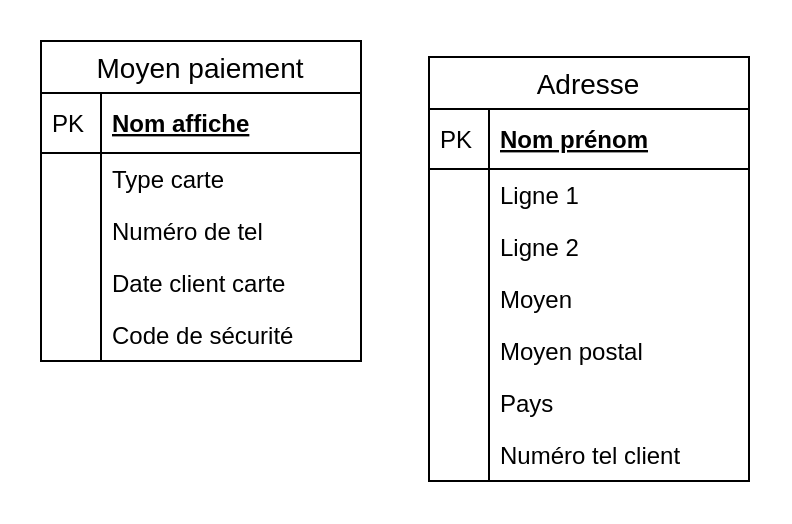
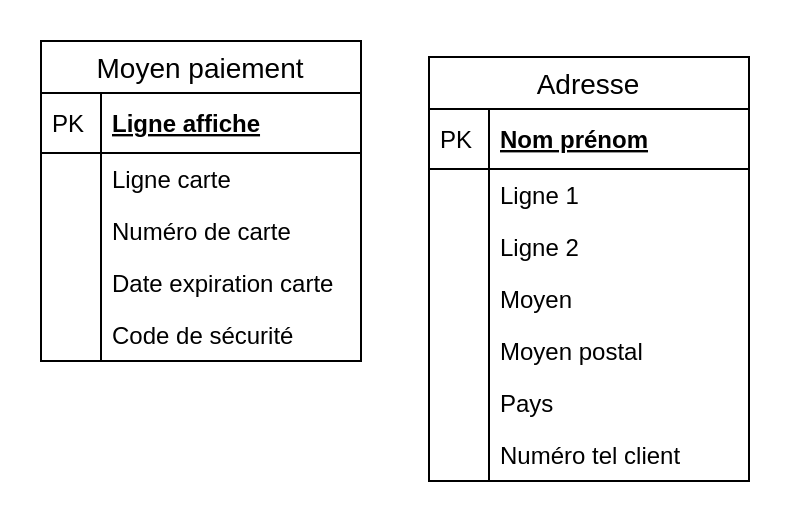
node "Nom affiche": label "Nom affiche" -> "Ligne affiche"
node "Type carte": label "Type carte" -> "Ligne carte"
node "Numéro de tel": label "Numéro de tel" -> "Numéro de carte"
node "Date client carte": label "Date client carte" -> "Date expiration carte"
